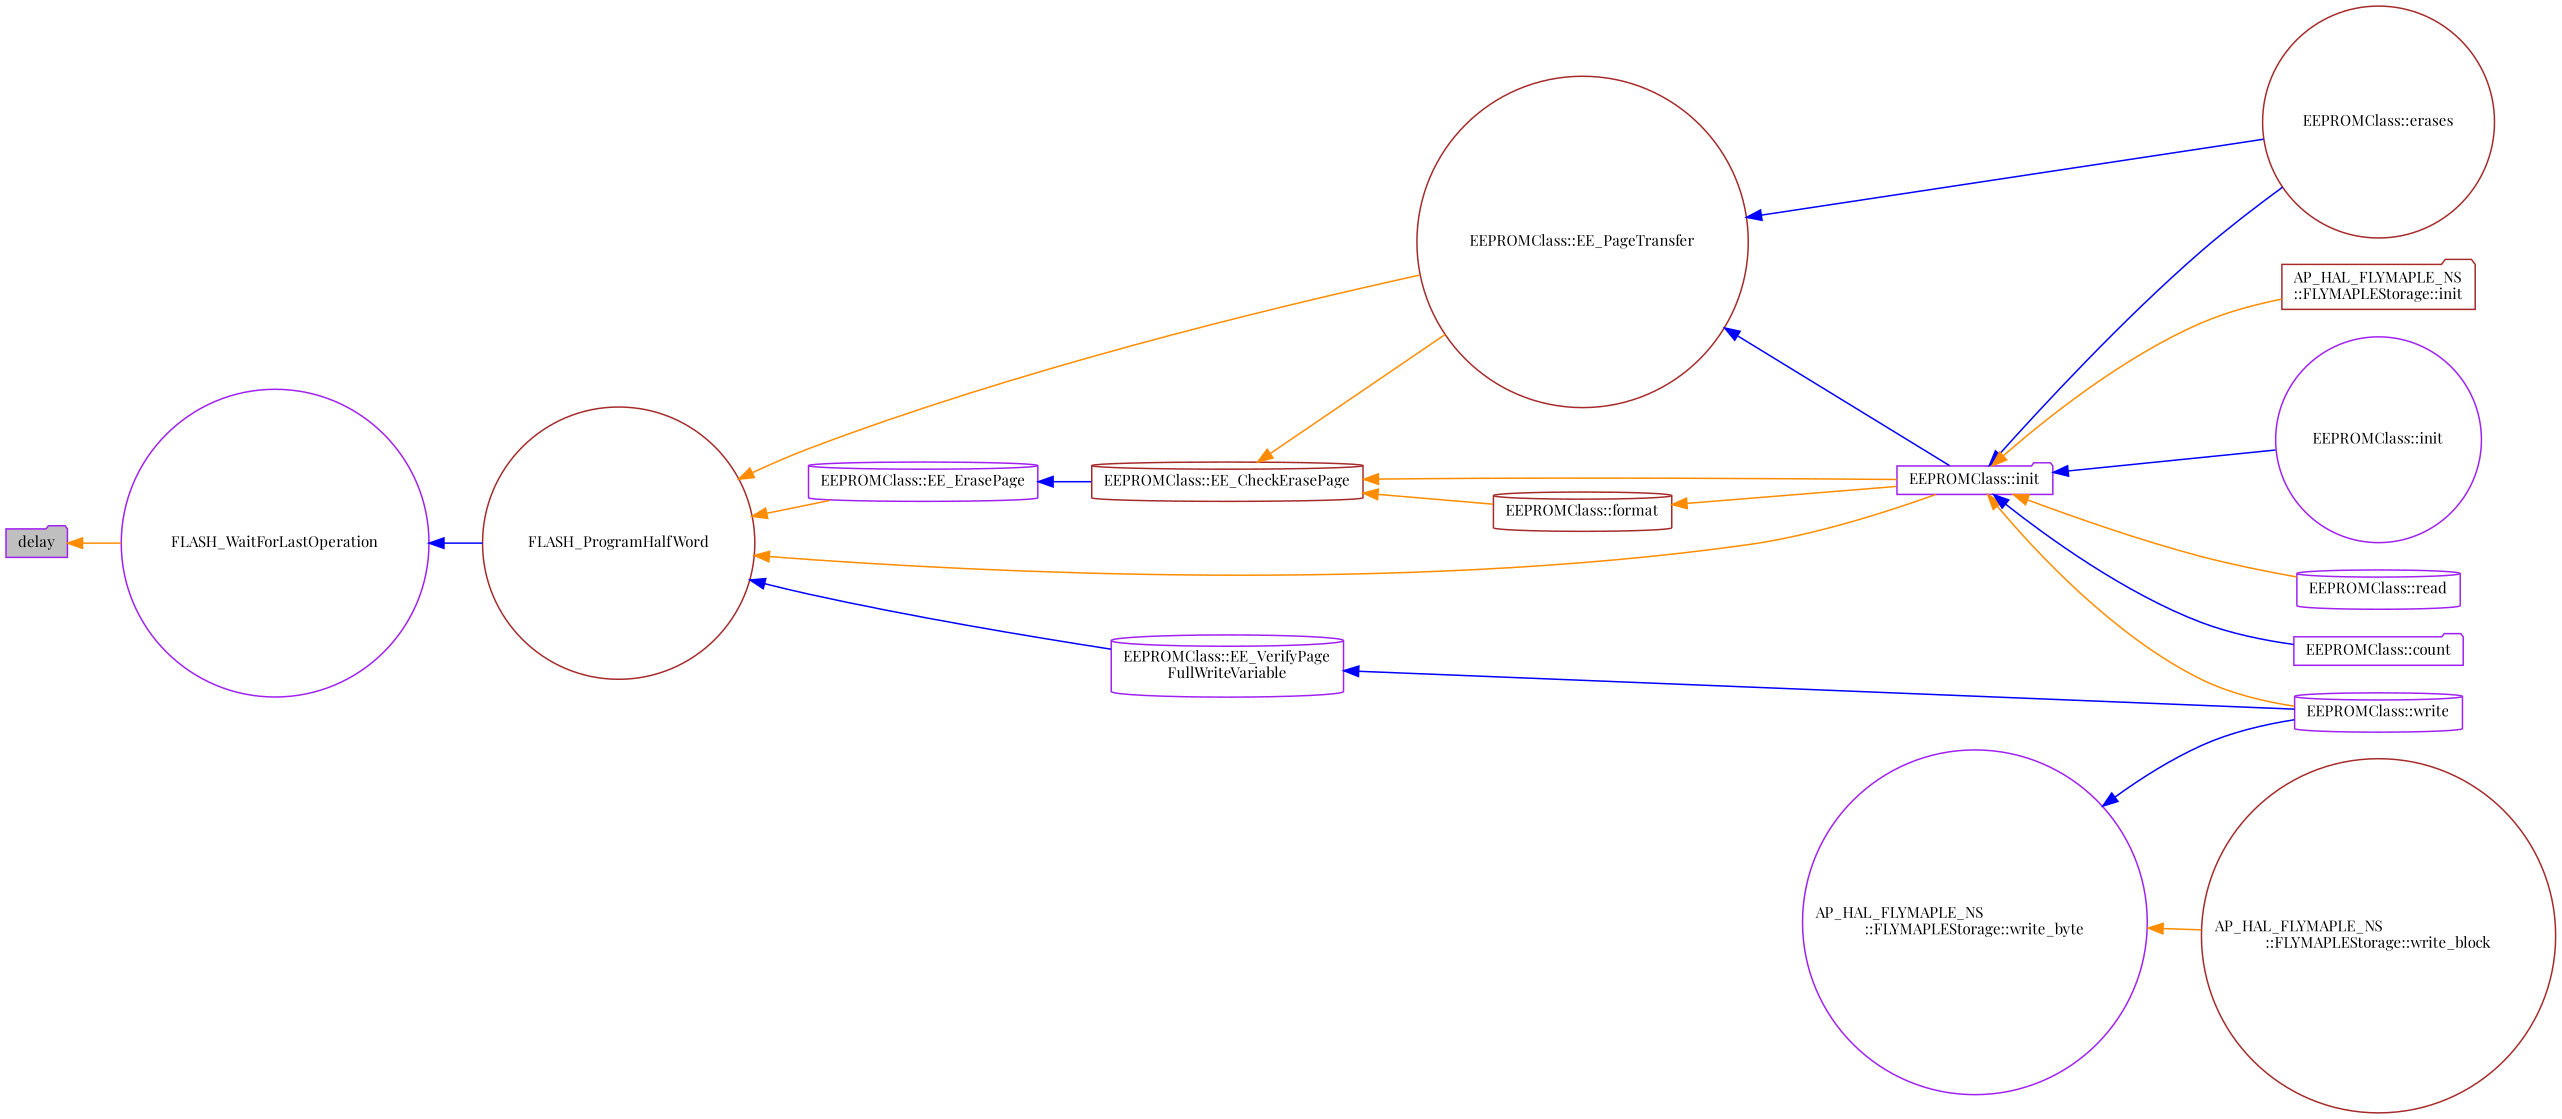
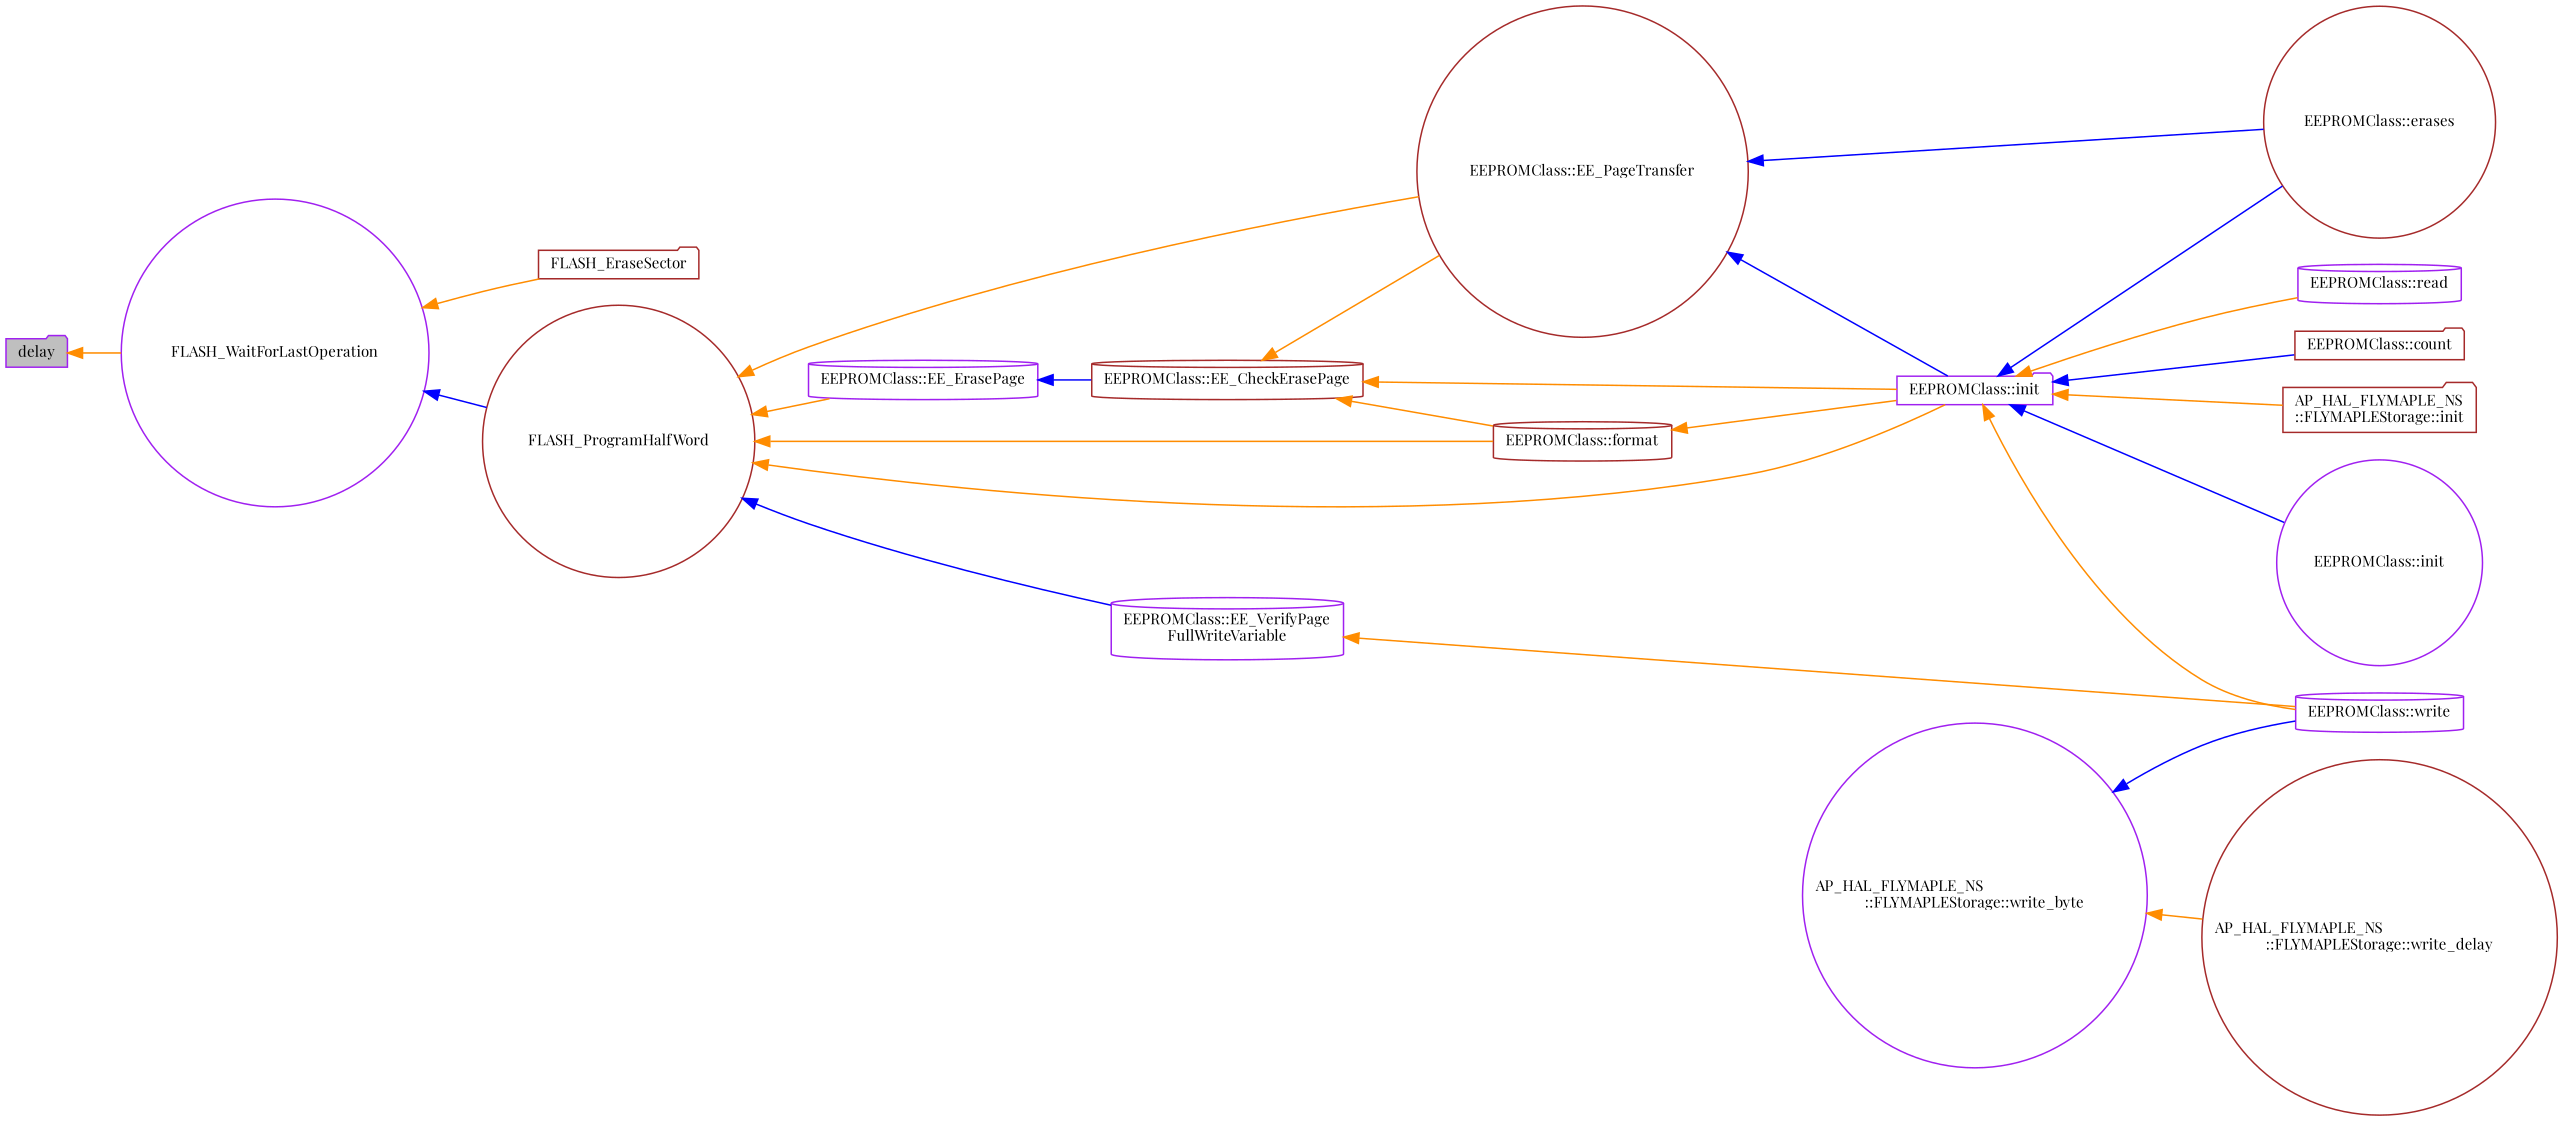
node "FLASH_EraseSector": added
edge "EEPROMClass::format" -> "FLASH_ProgramHalfWord": added
node "EEPROMClass::count": color purple -> brown
edge "EEPROMClass::write" -> "EEPROMClass::EE_VerifyPage FullWriteVariable": color blue -> darkorange
node "AP_HAL_FLYMAPLE_NS ::FLYMAPLEStorage::write_block": label "AP_HAL_FLYMAPLE_NS ::FLYMAPLEStorage::write_block" -> "AP_HAL_FLYMAPLE_NS ::FLYMAPLEStorage::write_delay"
